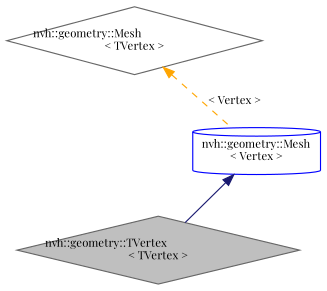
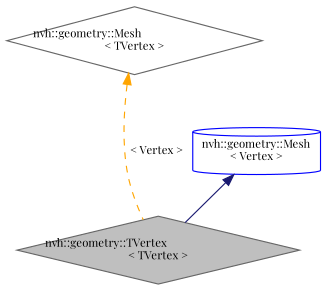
edge "nvh::geometry::Mesh < Vertex >" -> "nvh::geometry::Mesh < TVertex >": now "nvh::geometry::TVertex < TVertex >" -> "nvh::geometry::Mesh < TVertex >"
